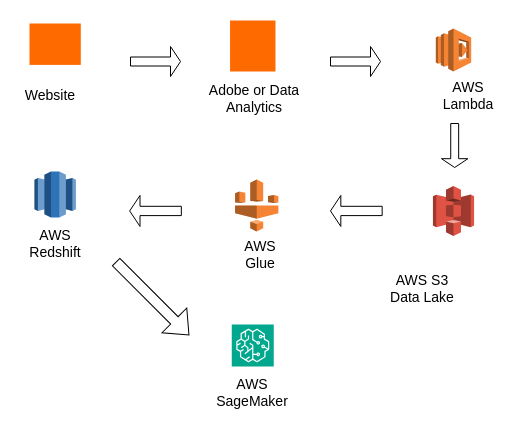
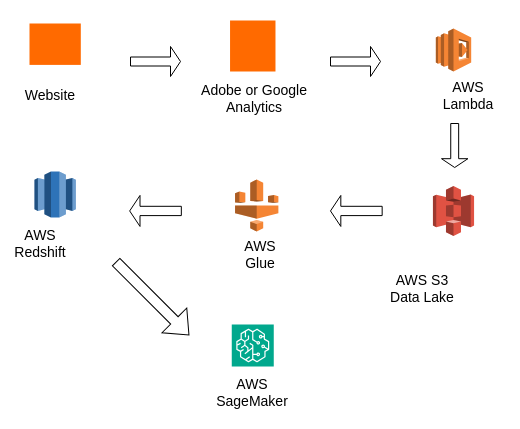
node "Adobe or Data Analytics": label "Adobe or Data Analytics" -> "Adobe or Google Analytics"
node "AWS Redshift": moved (55, 243) -> (40, 243)
